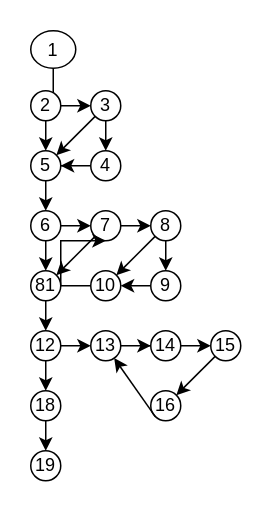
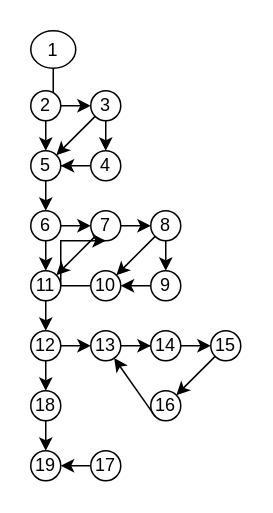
node "81": label "81" -> "11"
edge "17" -> "19": added
node "17": added
